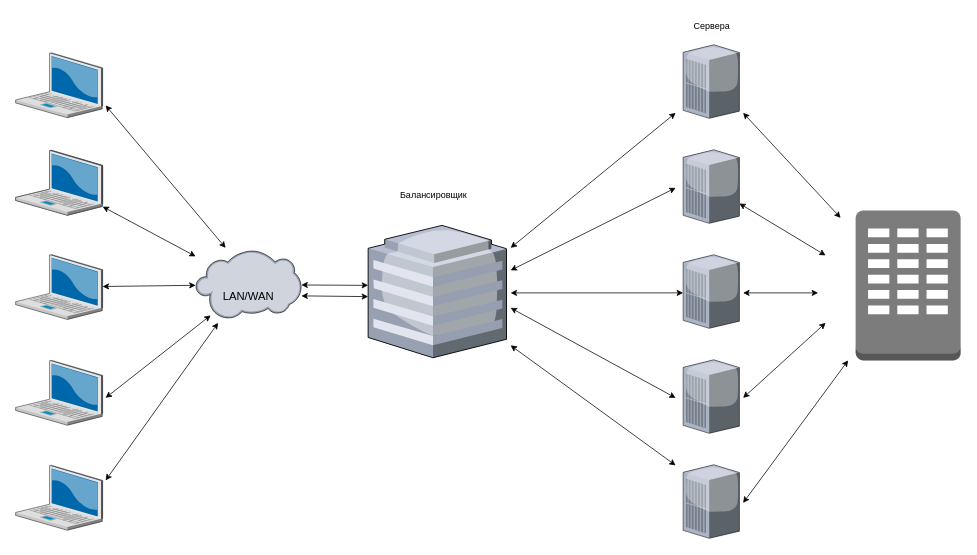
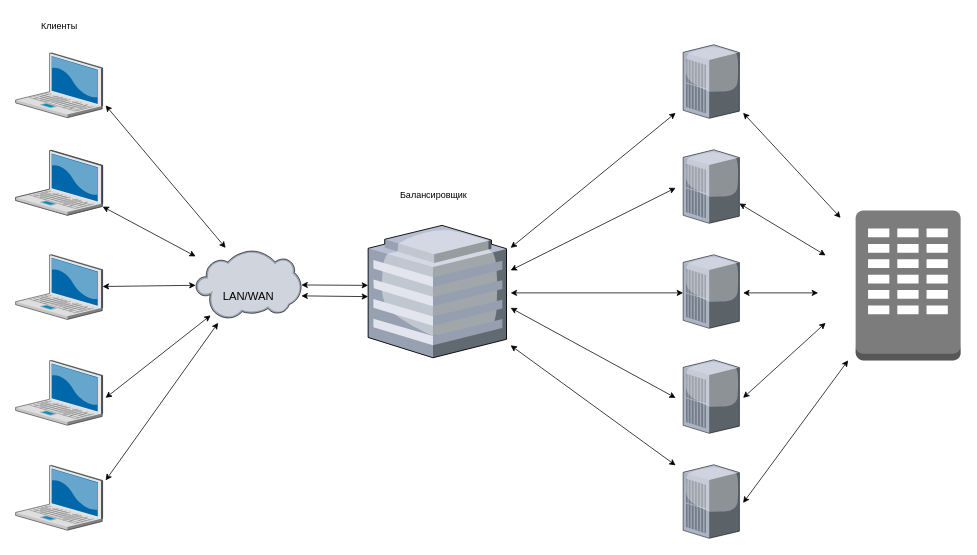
node "Клиенты": added
node "Сервера": removed
